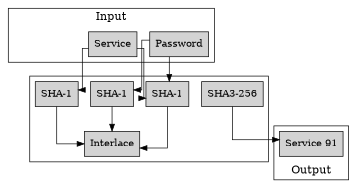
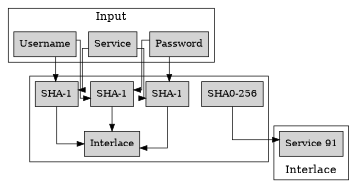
node "Username": added
node "SHA3-256": label "SHA3-256" -> "SHA0-256"
cluster "Output": label "Output" -> "Interlace"
